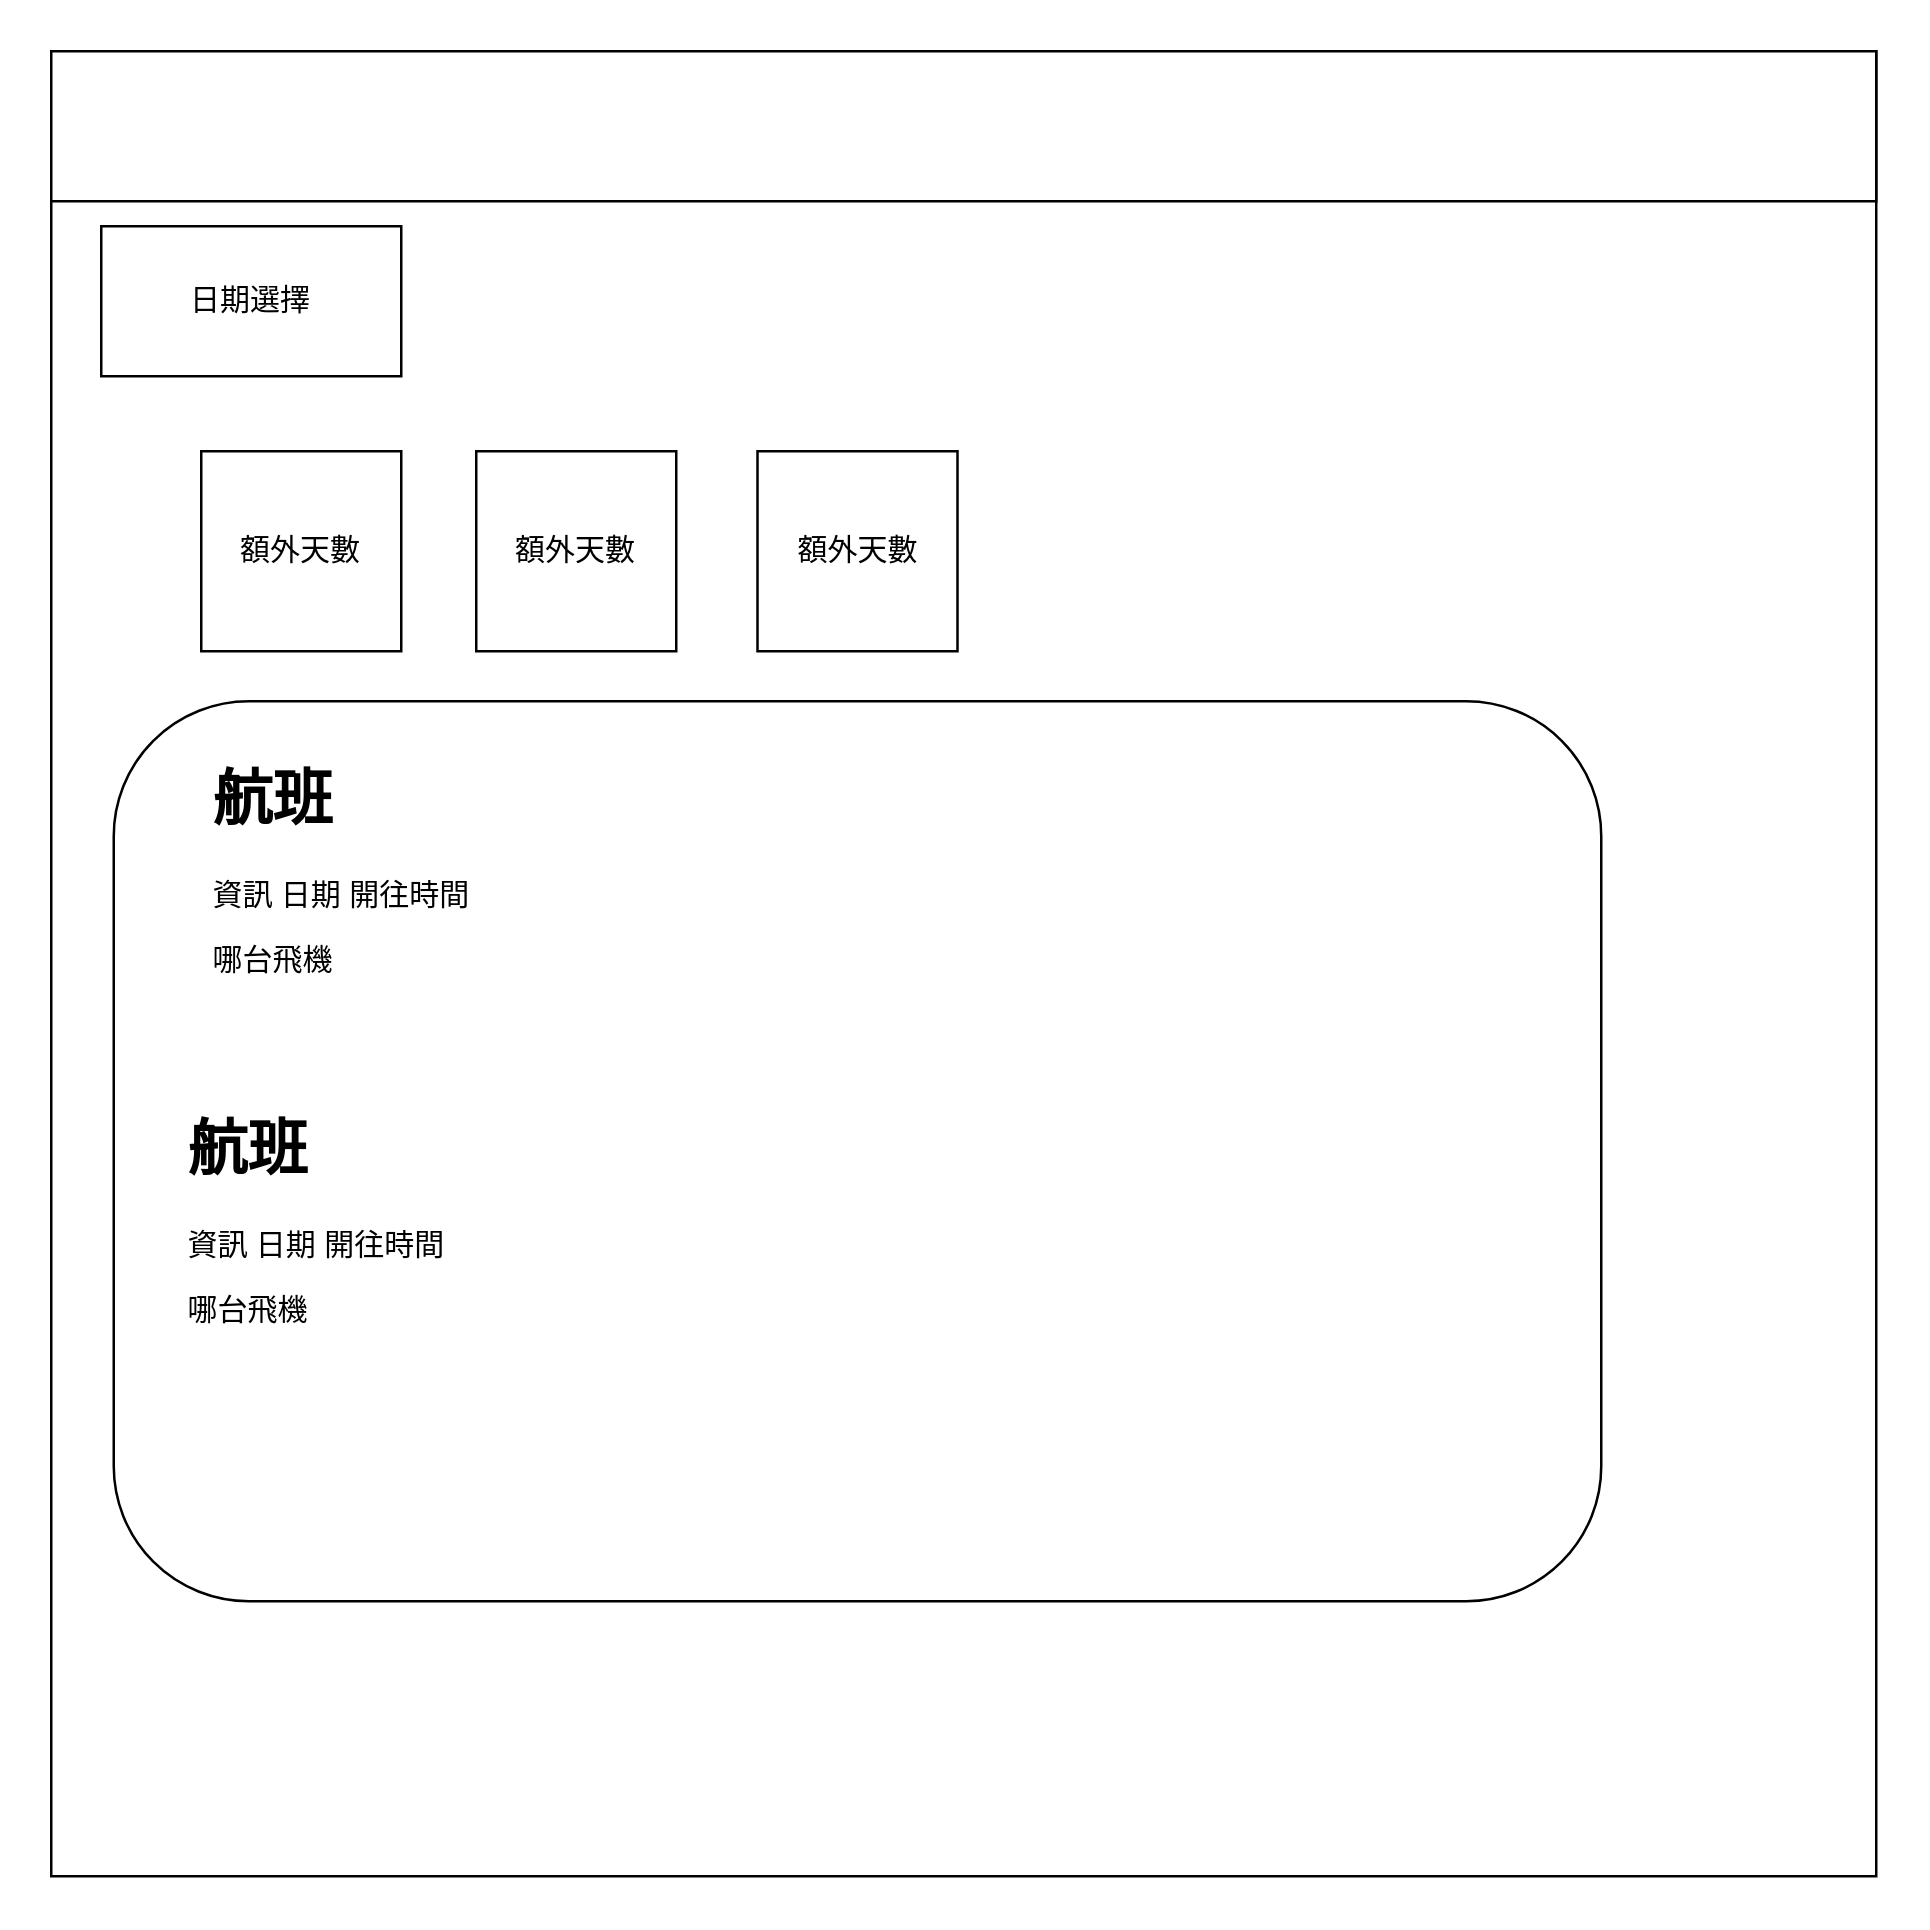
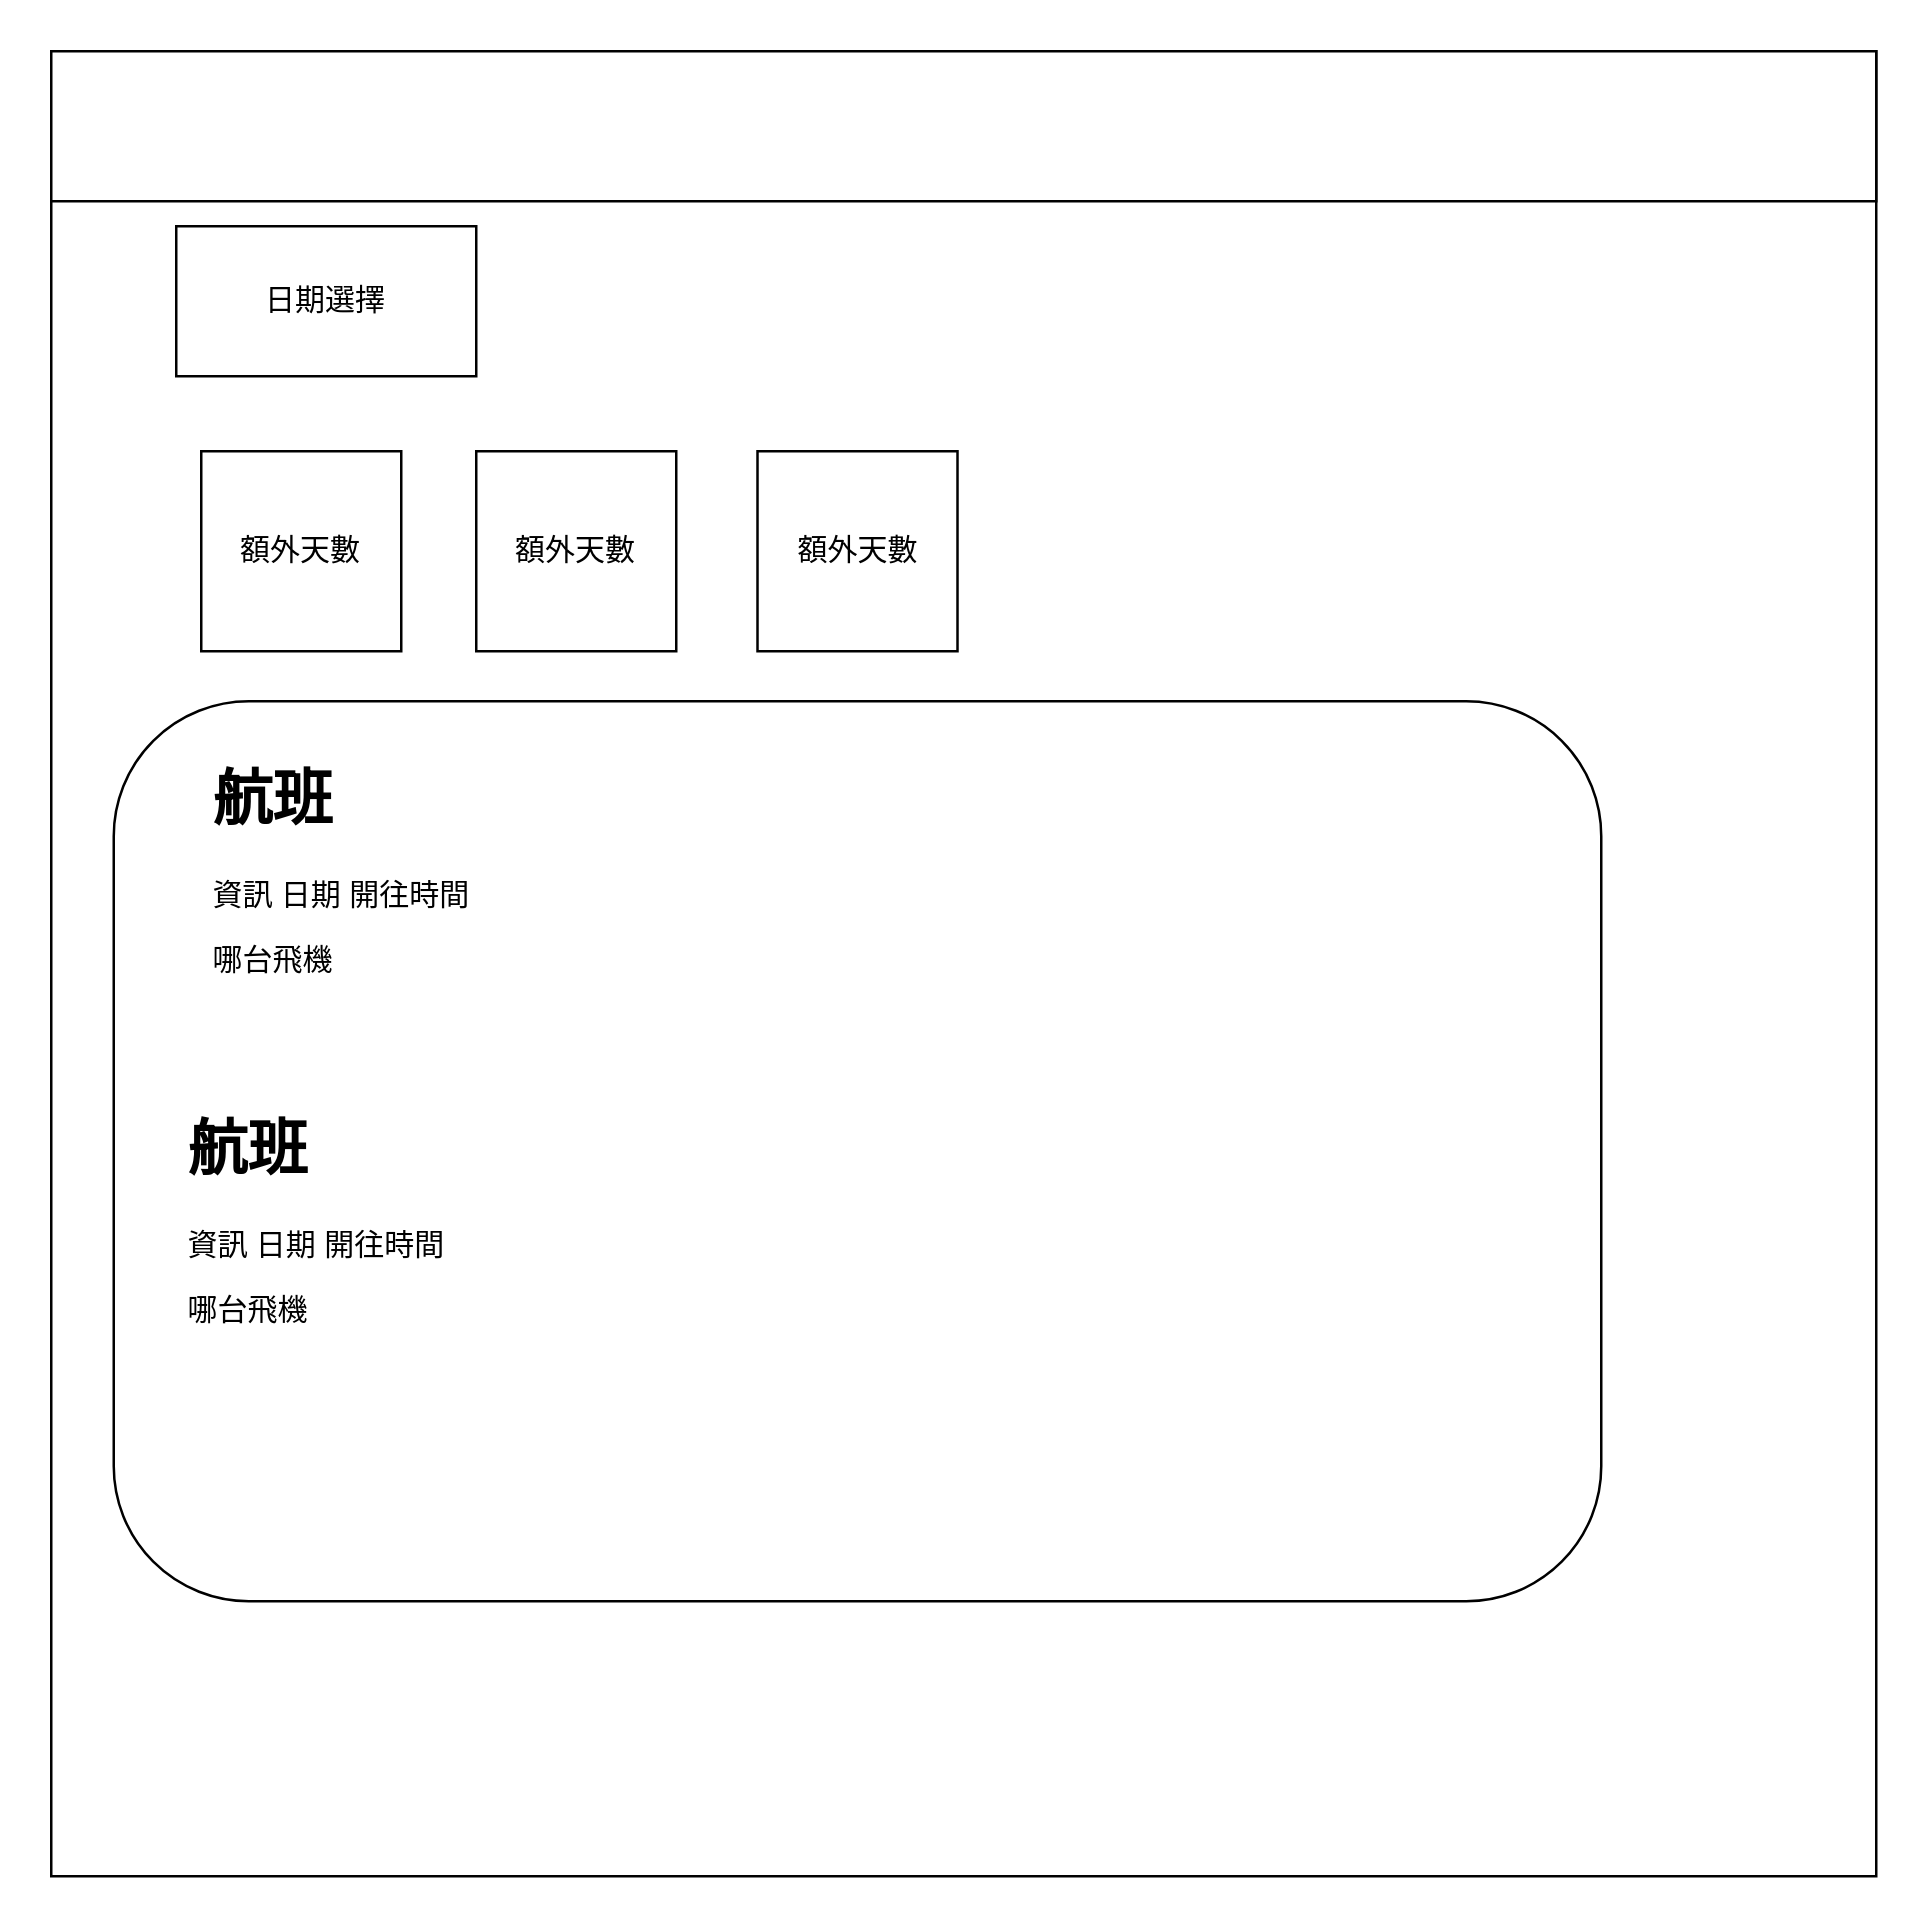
node "日期選擇": moved (251, 301) -> (326, 301)
